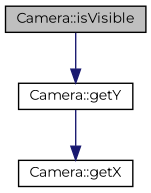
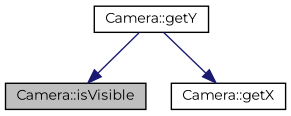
edge "Camera::isVisible" -> "Camera::getY": reversed
